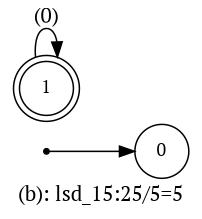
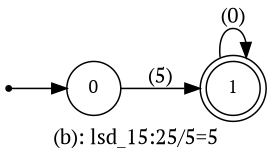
edge "0" -> "1": added, label "(5)"
